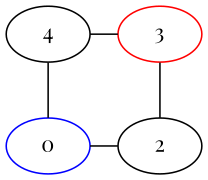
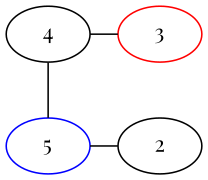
edge "3" -- "2": removed
node "0": label "0" -> "5"
